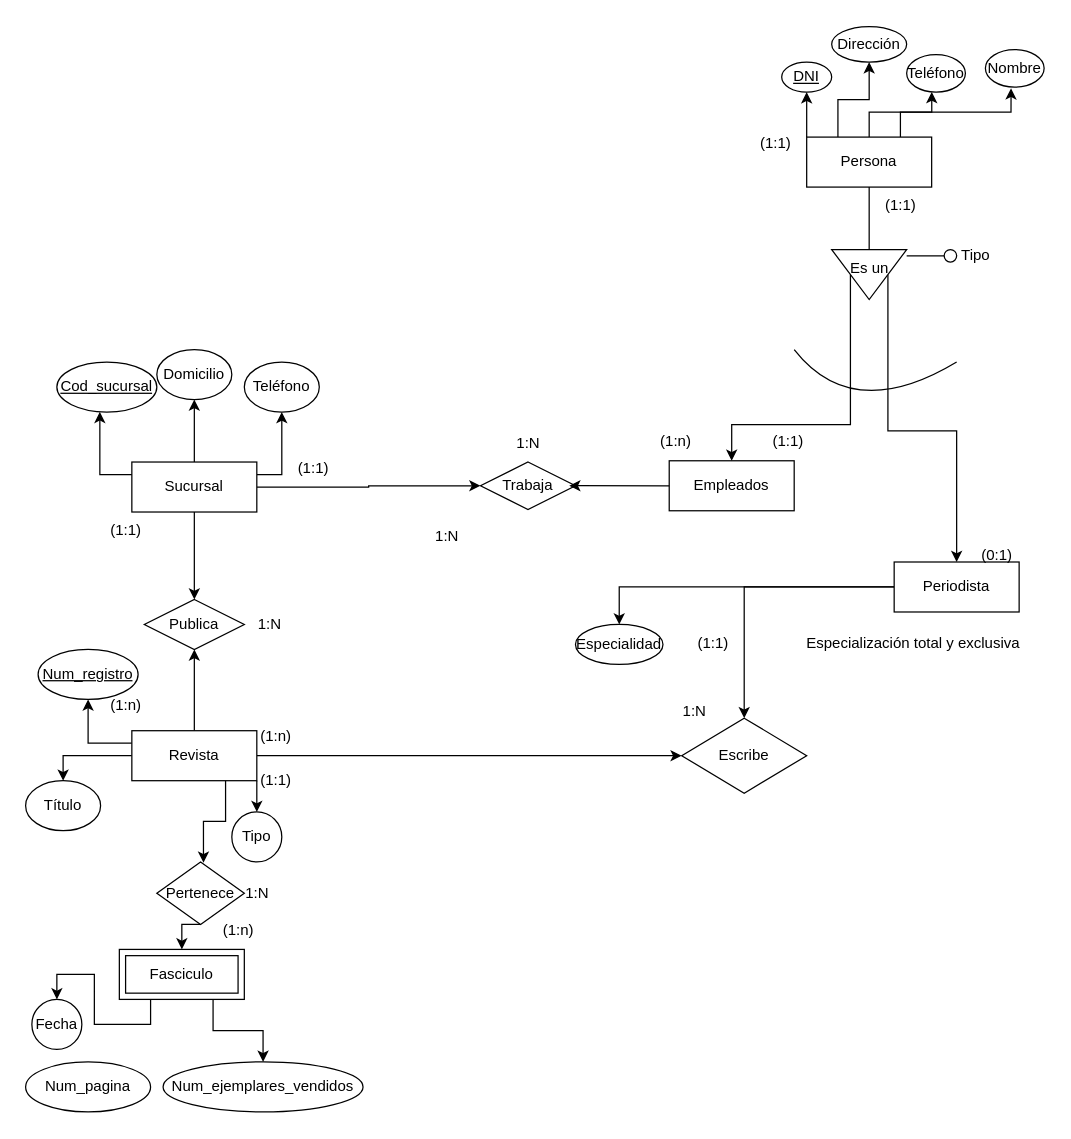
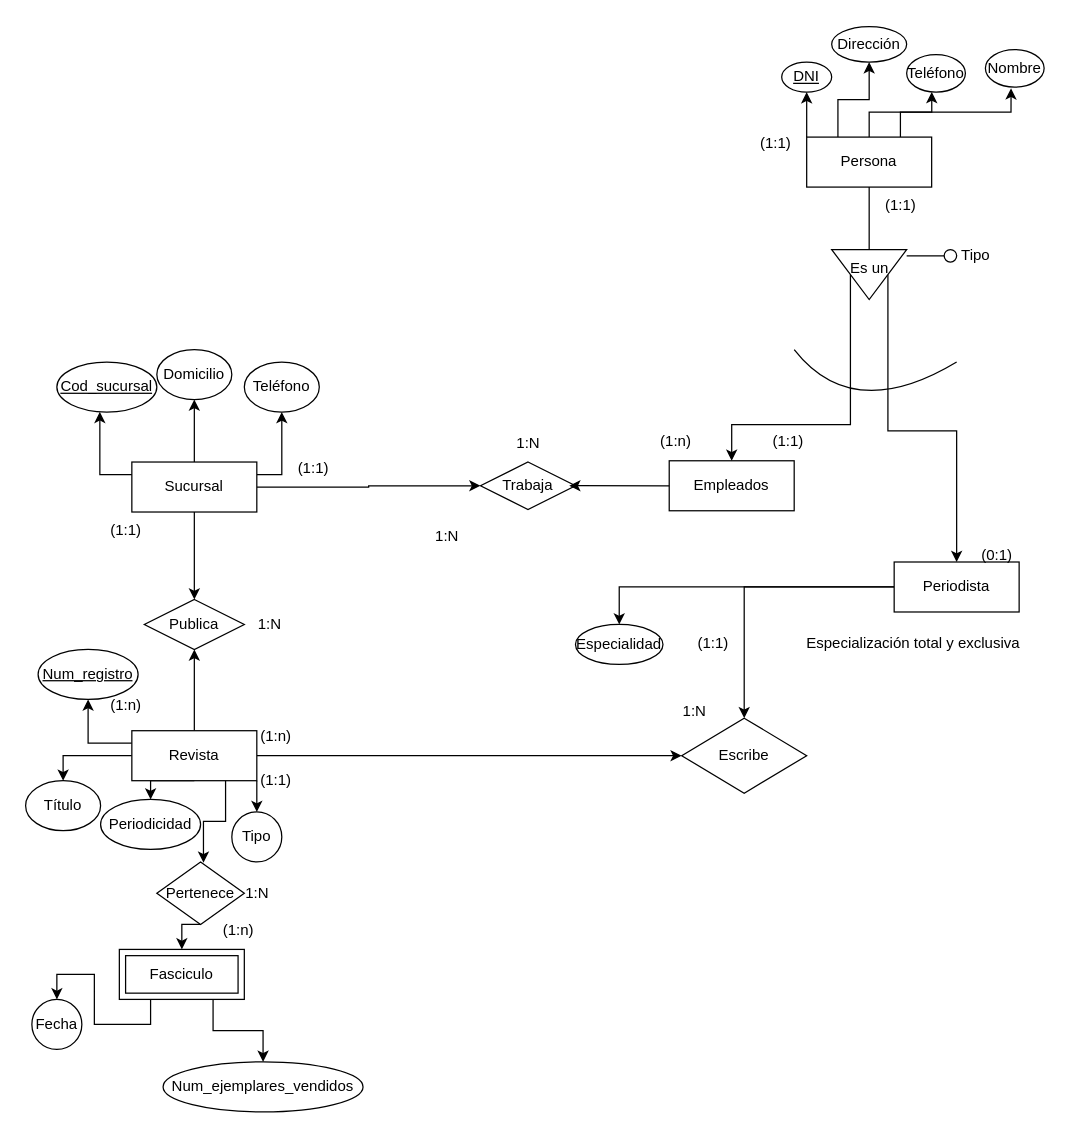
edge "Revista" -> "Periodicidad": added
node "Periodicidad": added
node "Num_pagina": removed
